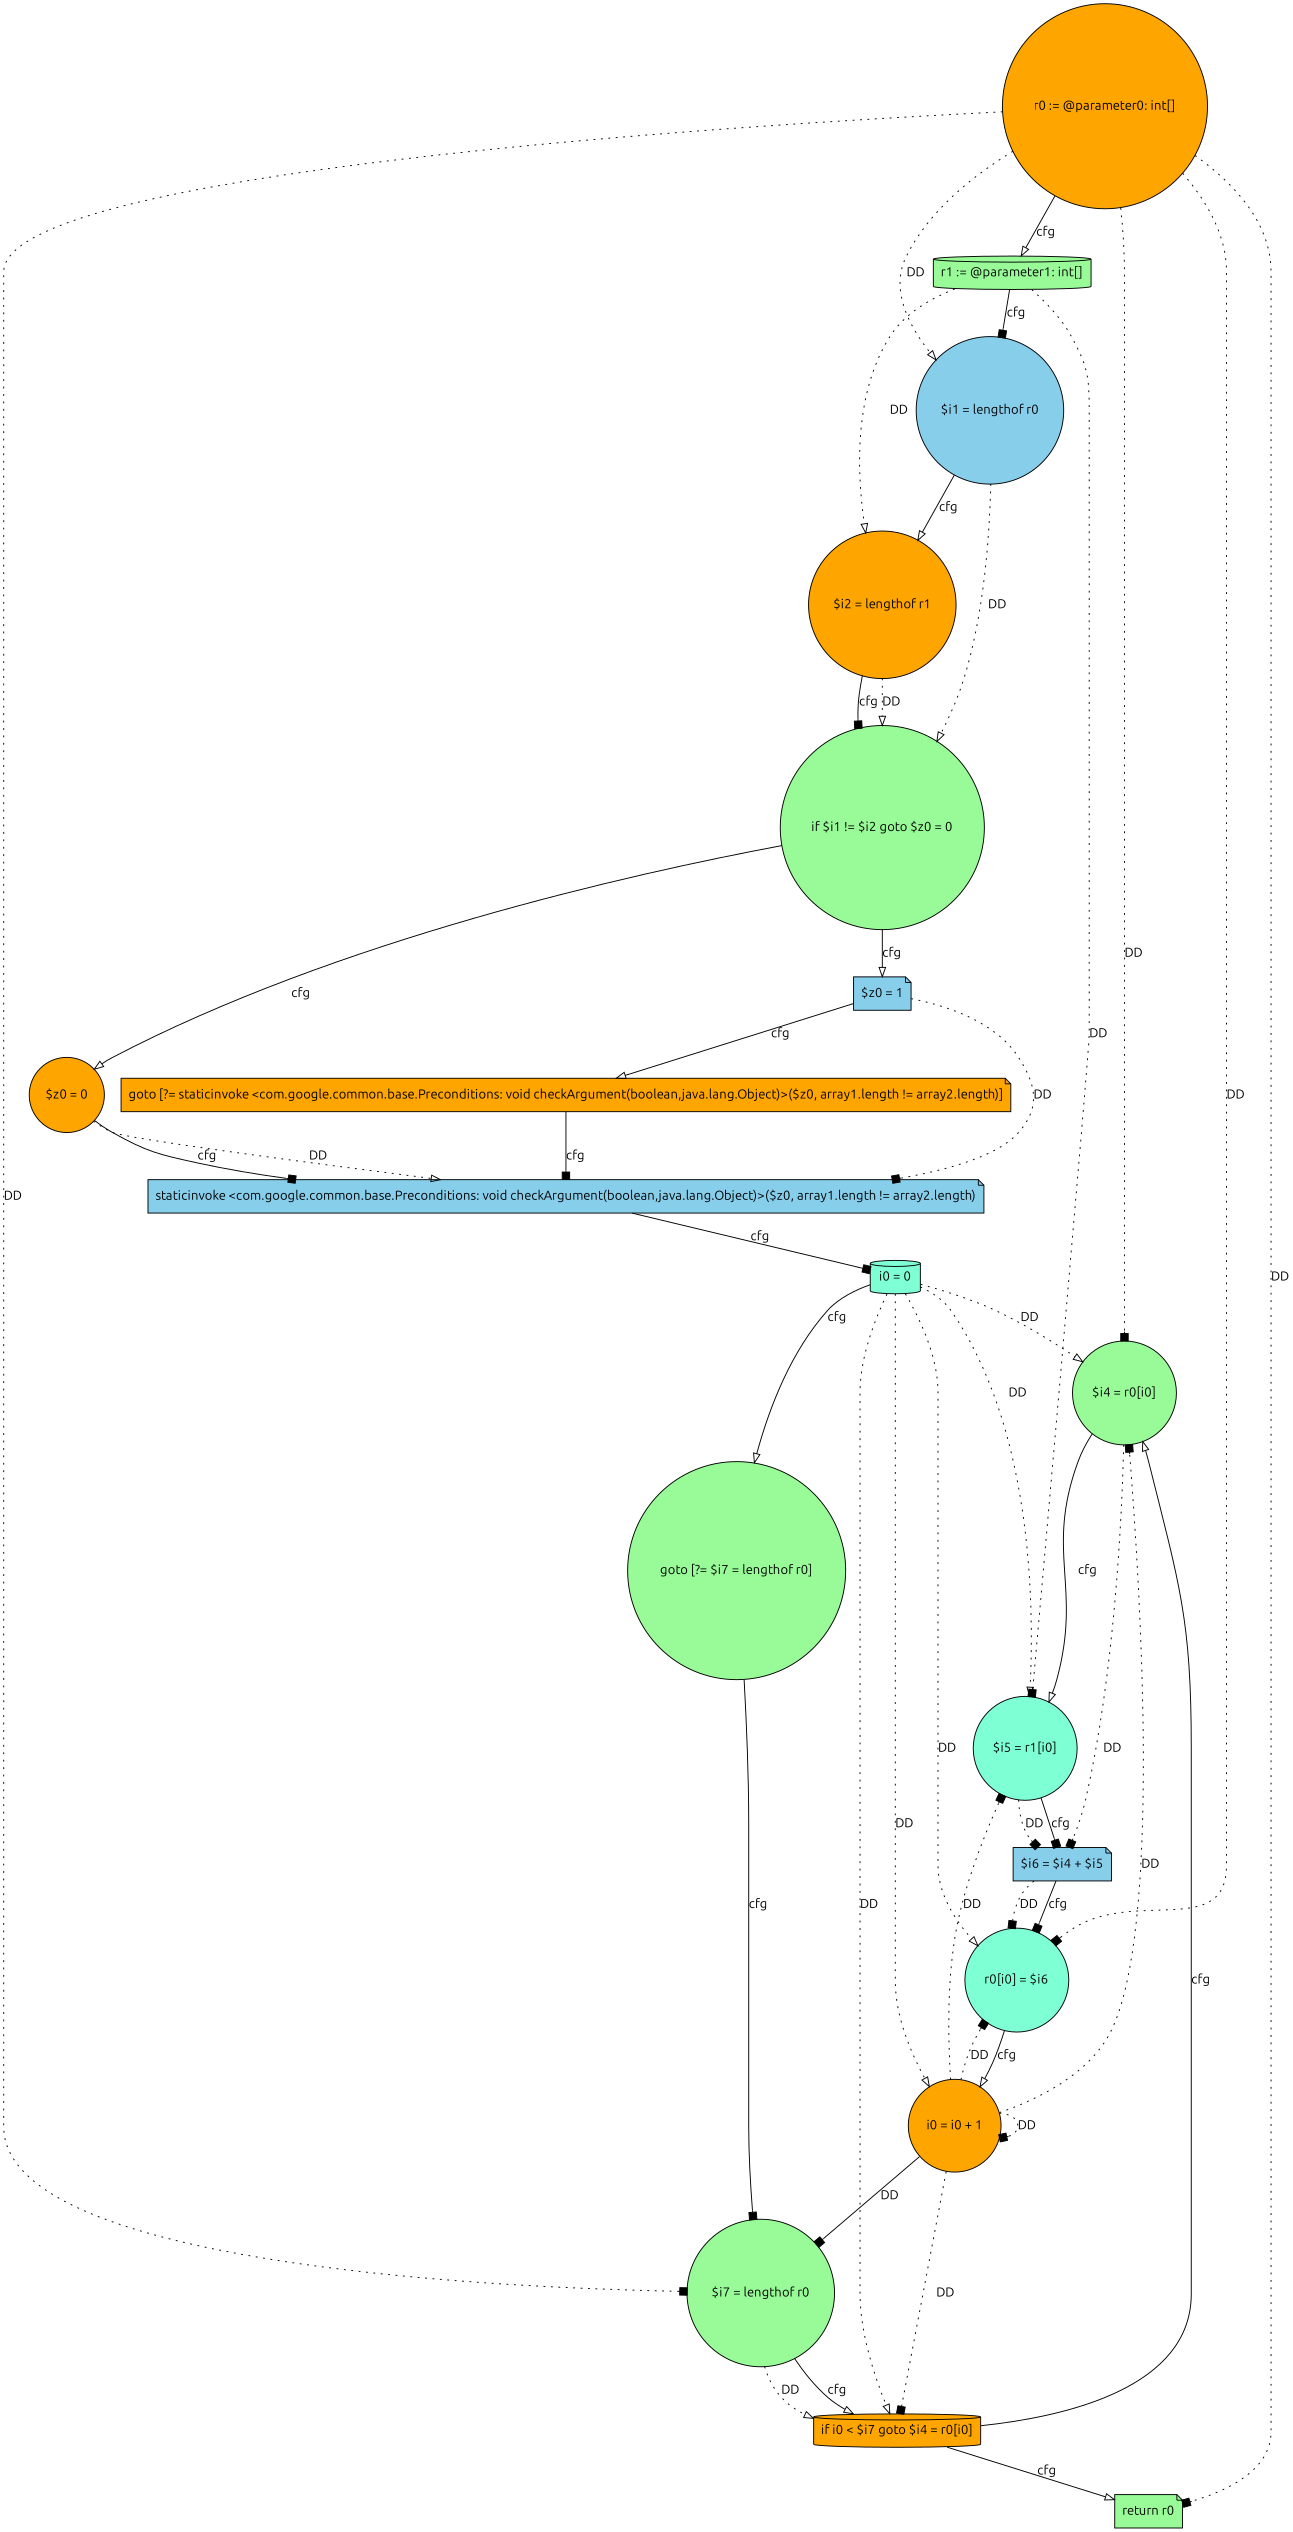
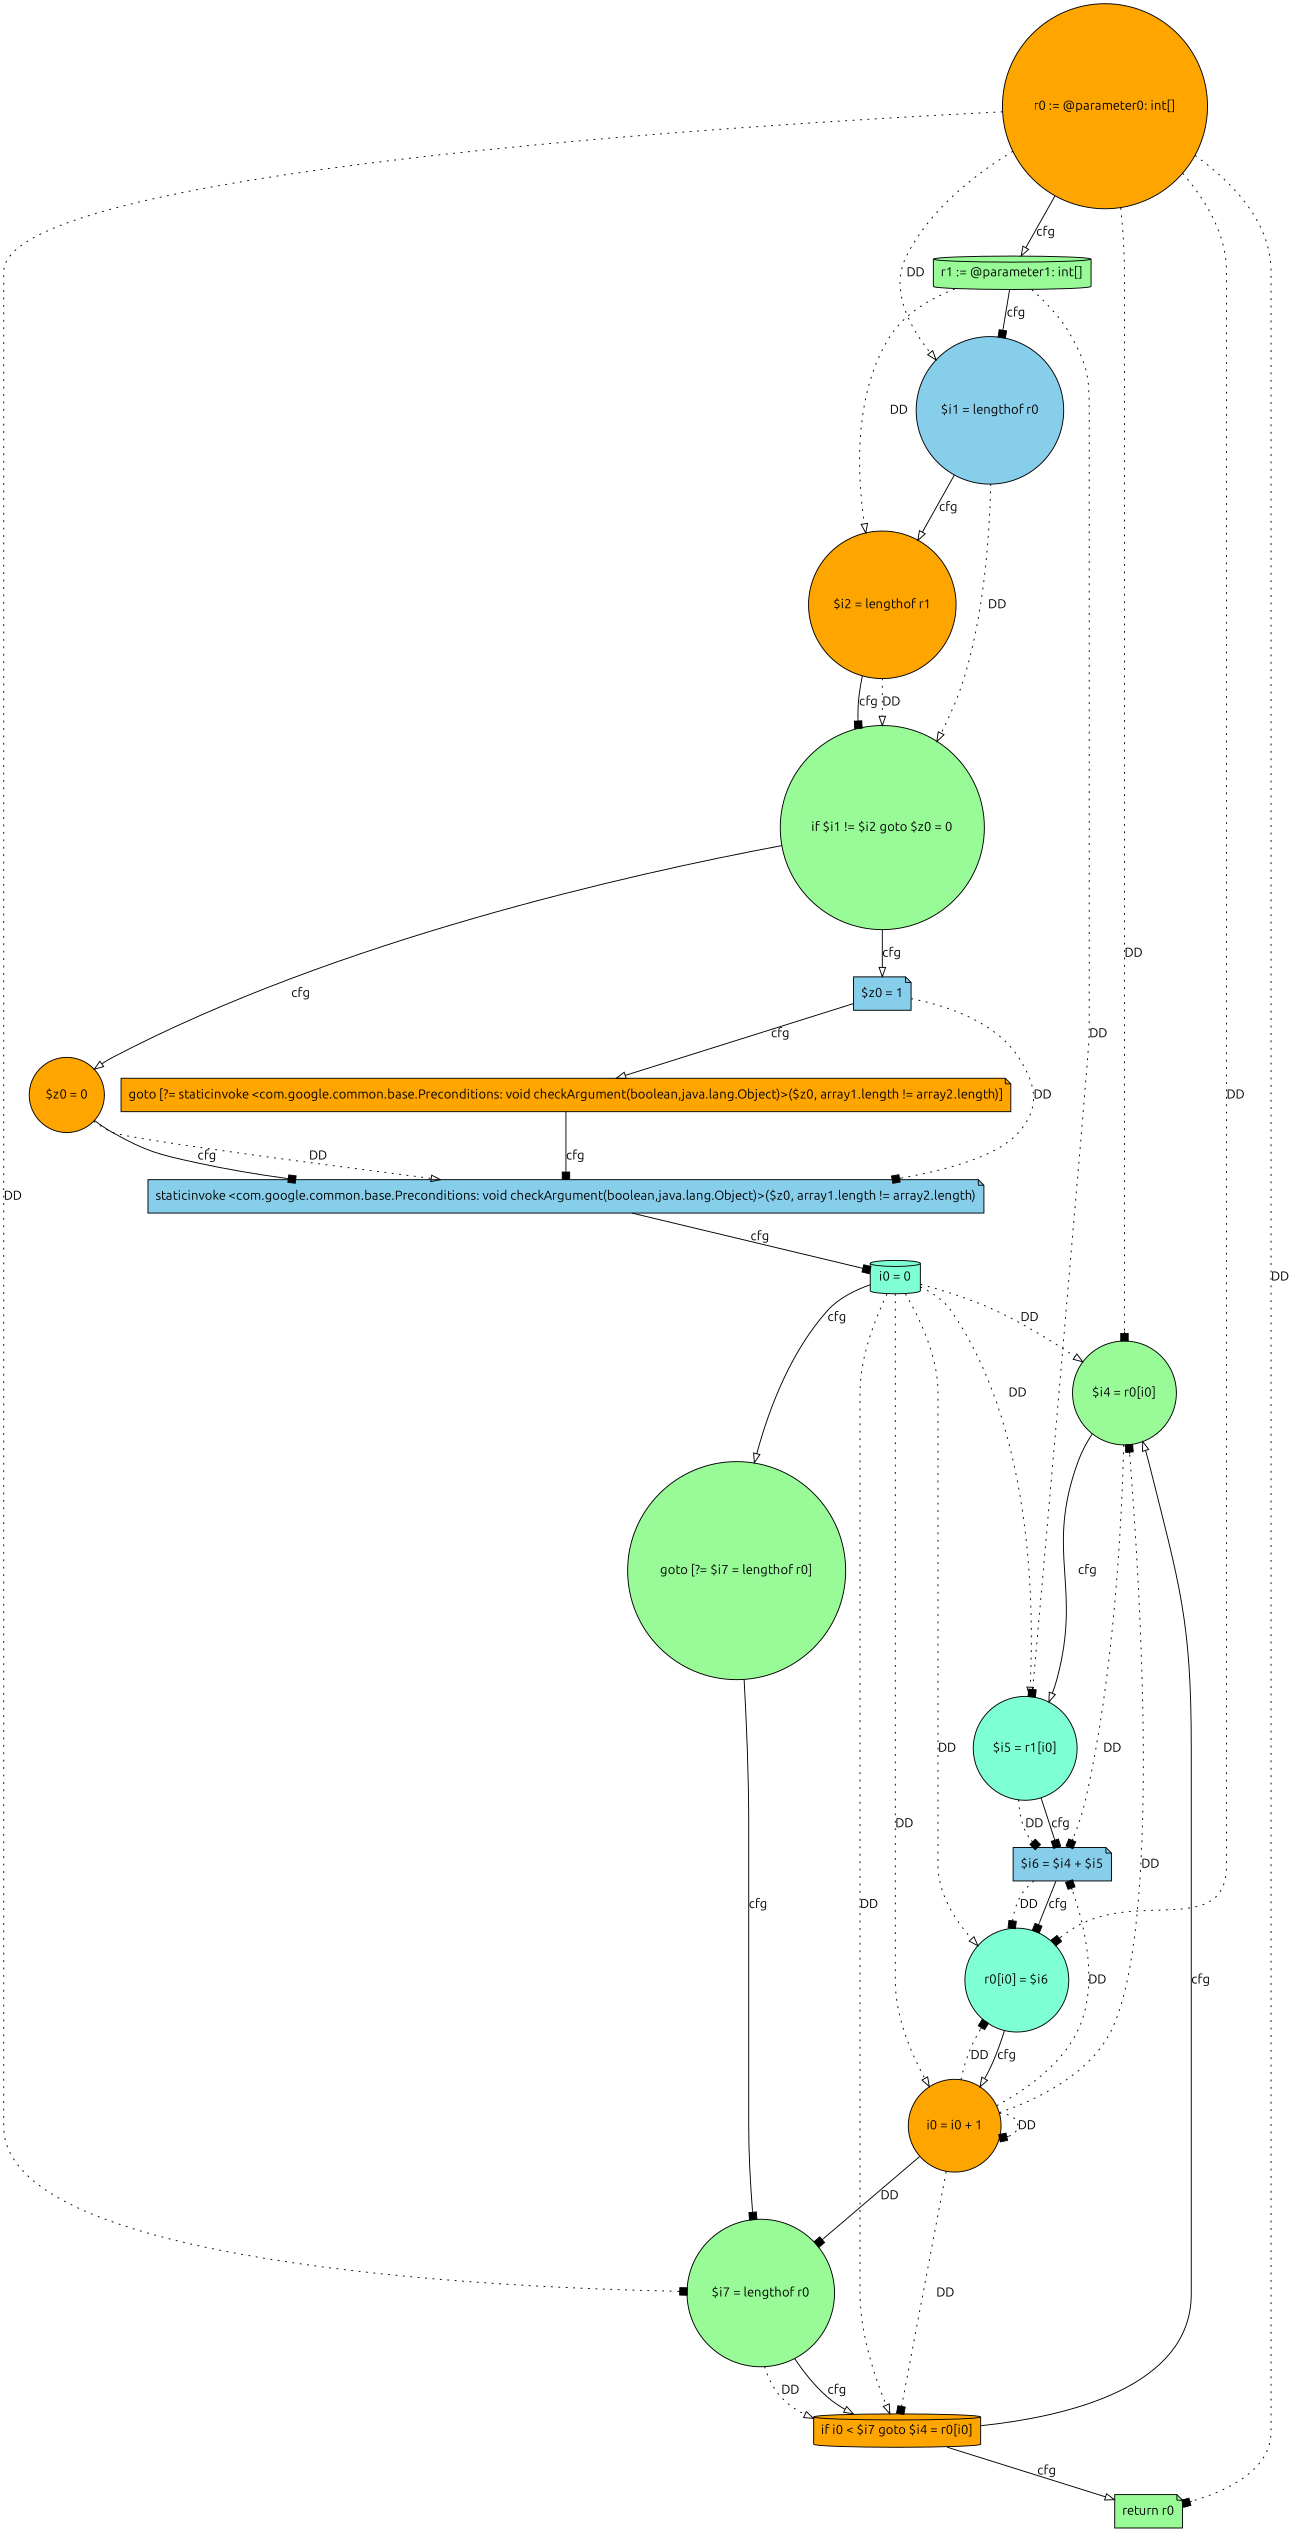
edge "i0 = i0 + 1" -> "$i5 = r1[i0]": now "i0 = i0 + 1" -> "$i6 = $i4 + $i5"
